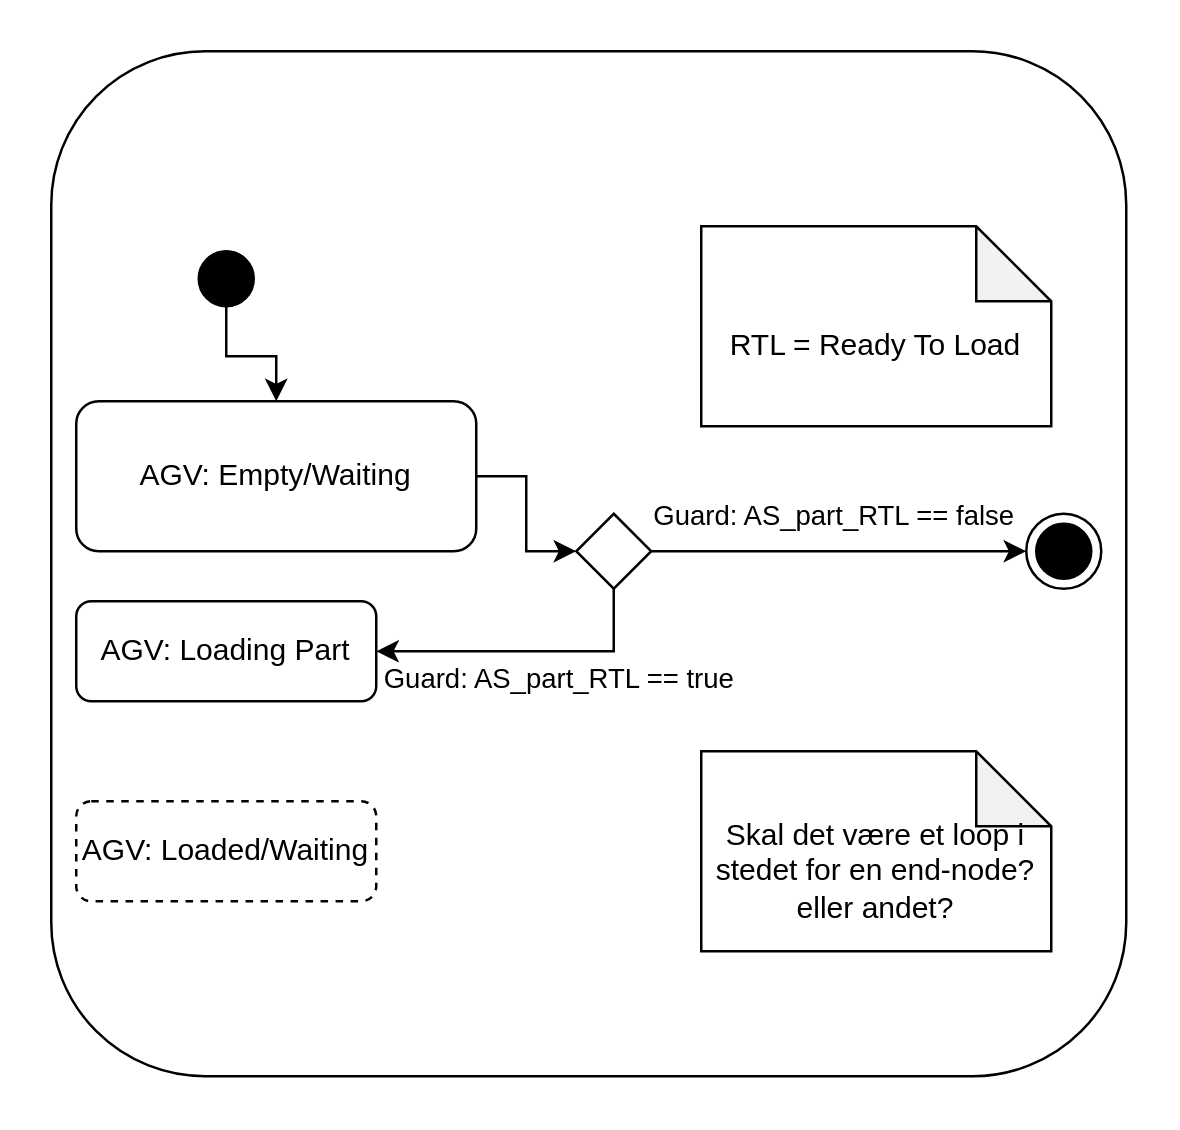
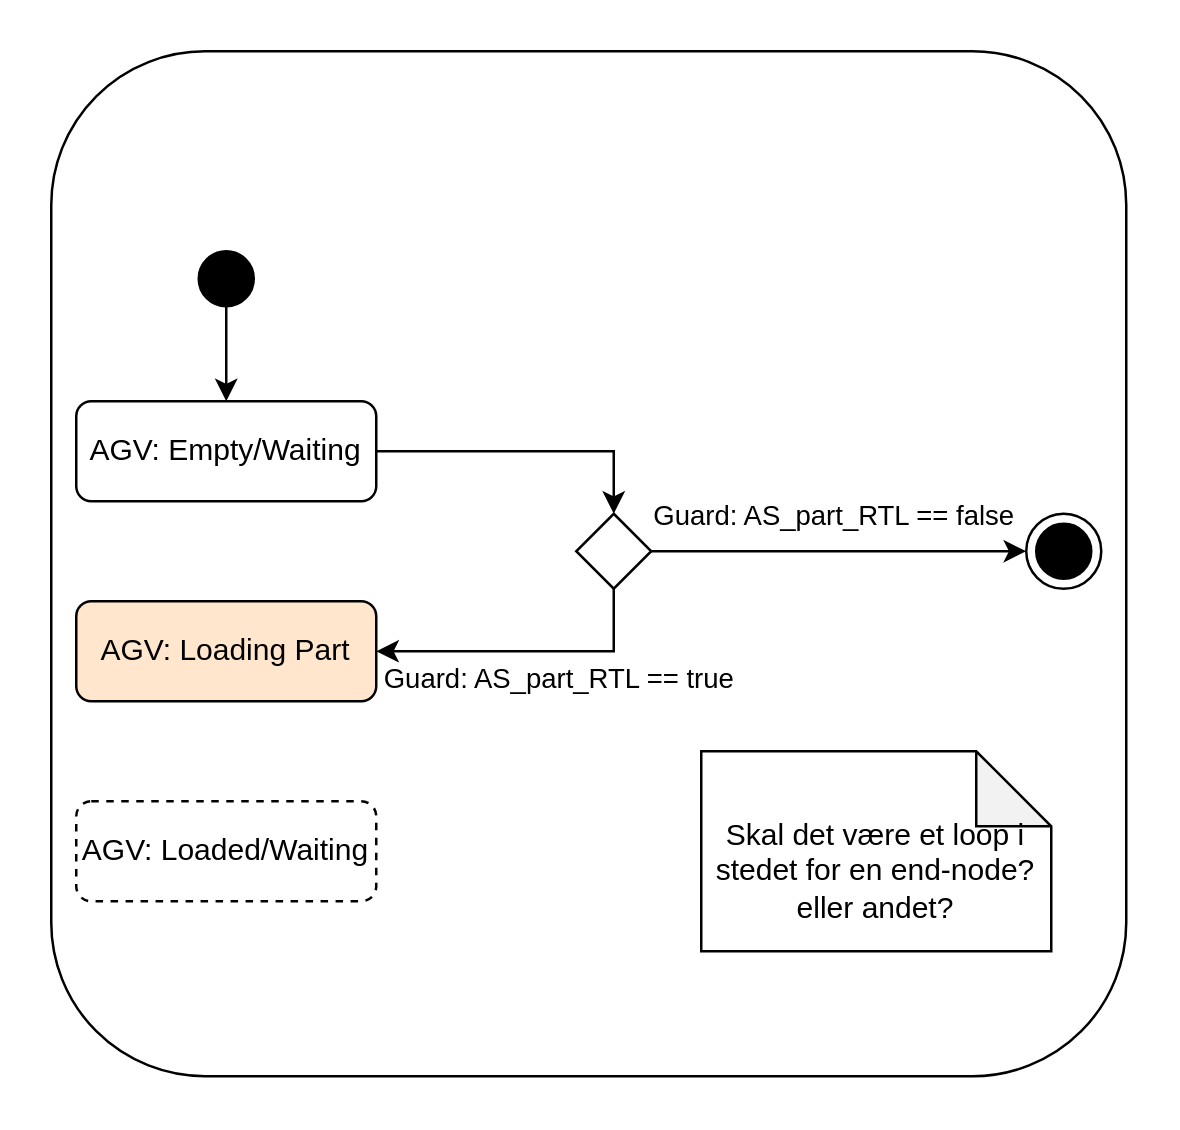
node "RTL = Ready To Load": removed
node "AGV: Empty/Waiting": size 400x150 -> 300x100
node "AGV: Loading Part": fillcolor #ffffff -> #ffe6cc
